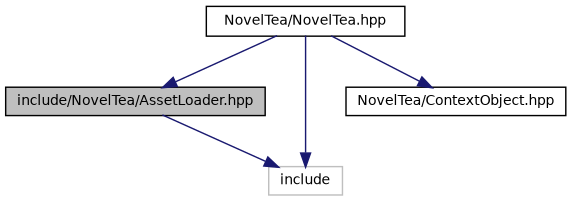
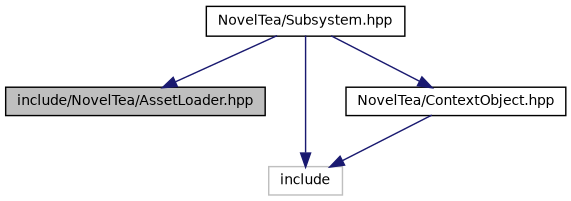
node "NovelTea/NovelTea.hpp": label "NovelTea/NovelTea.hpp" -> "NovelTea/Subsystem.hpp"
edge "include/NovelTea/AssetLoader.hpp" -> "include": now "NovelTea/ContextObject.hpp" -> "include"
